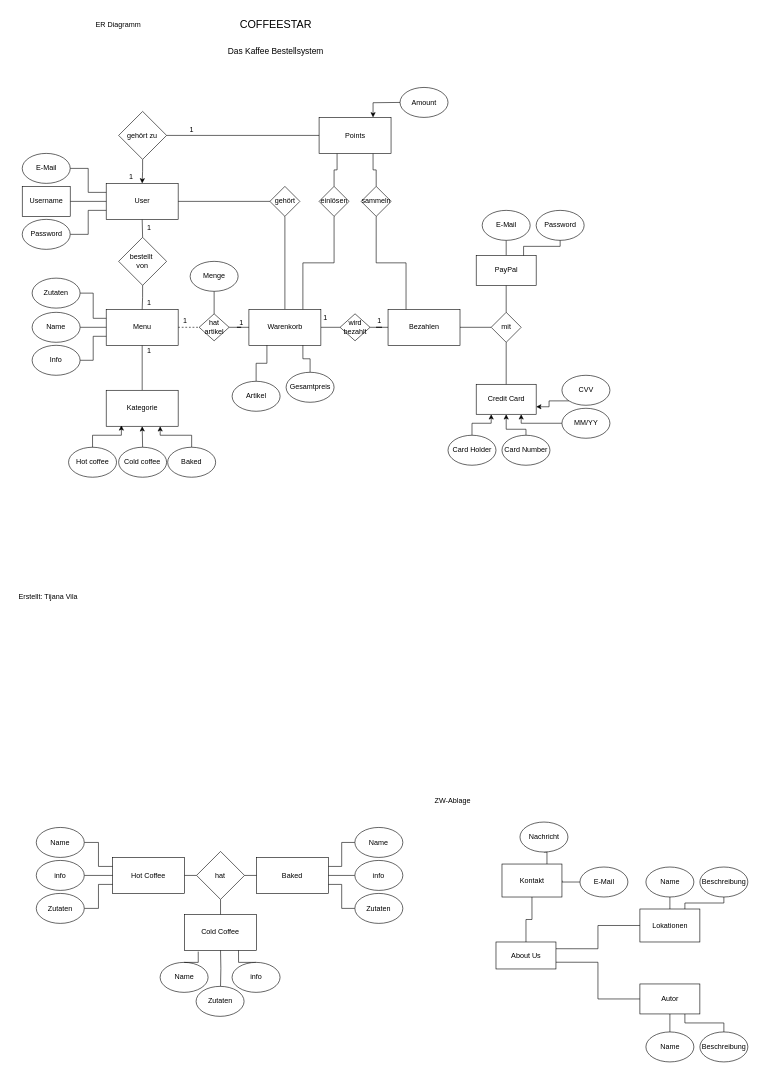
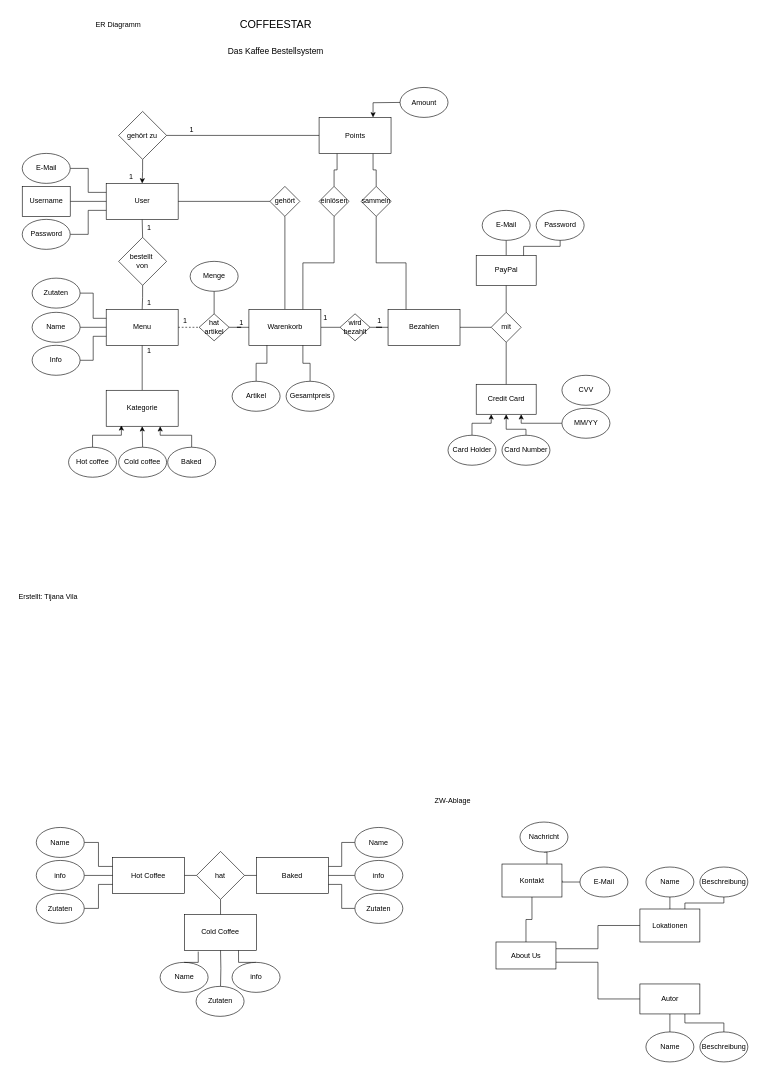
node "Gesamtpreis": moved (310, 387) -> (310, 396)
edge "CVV" -> "Credit Card": removed
